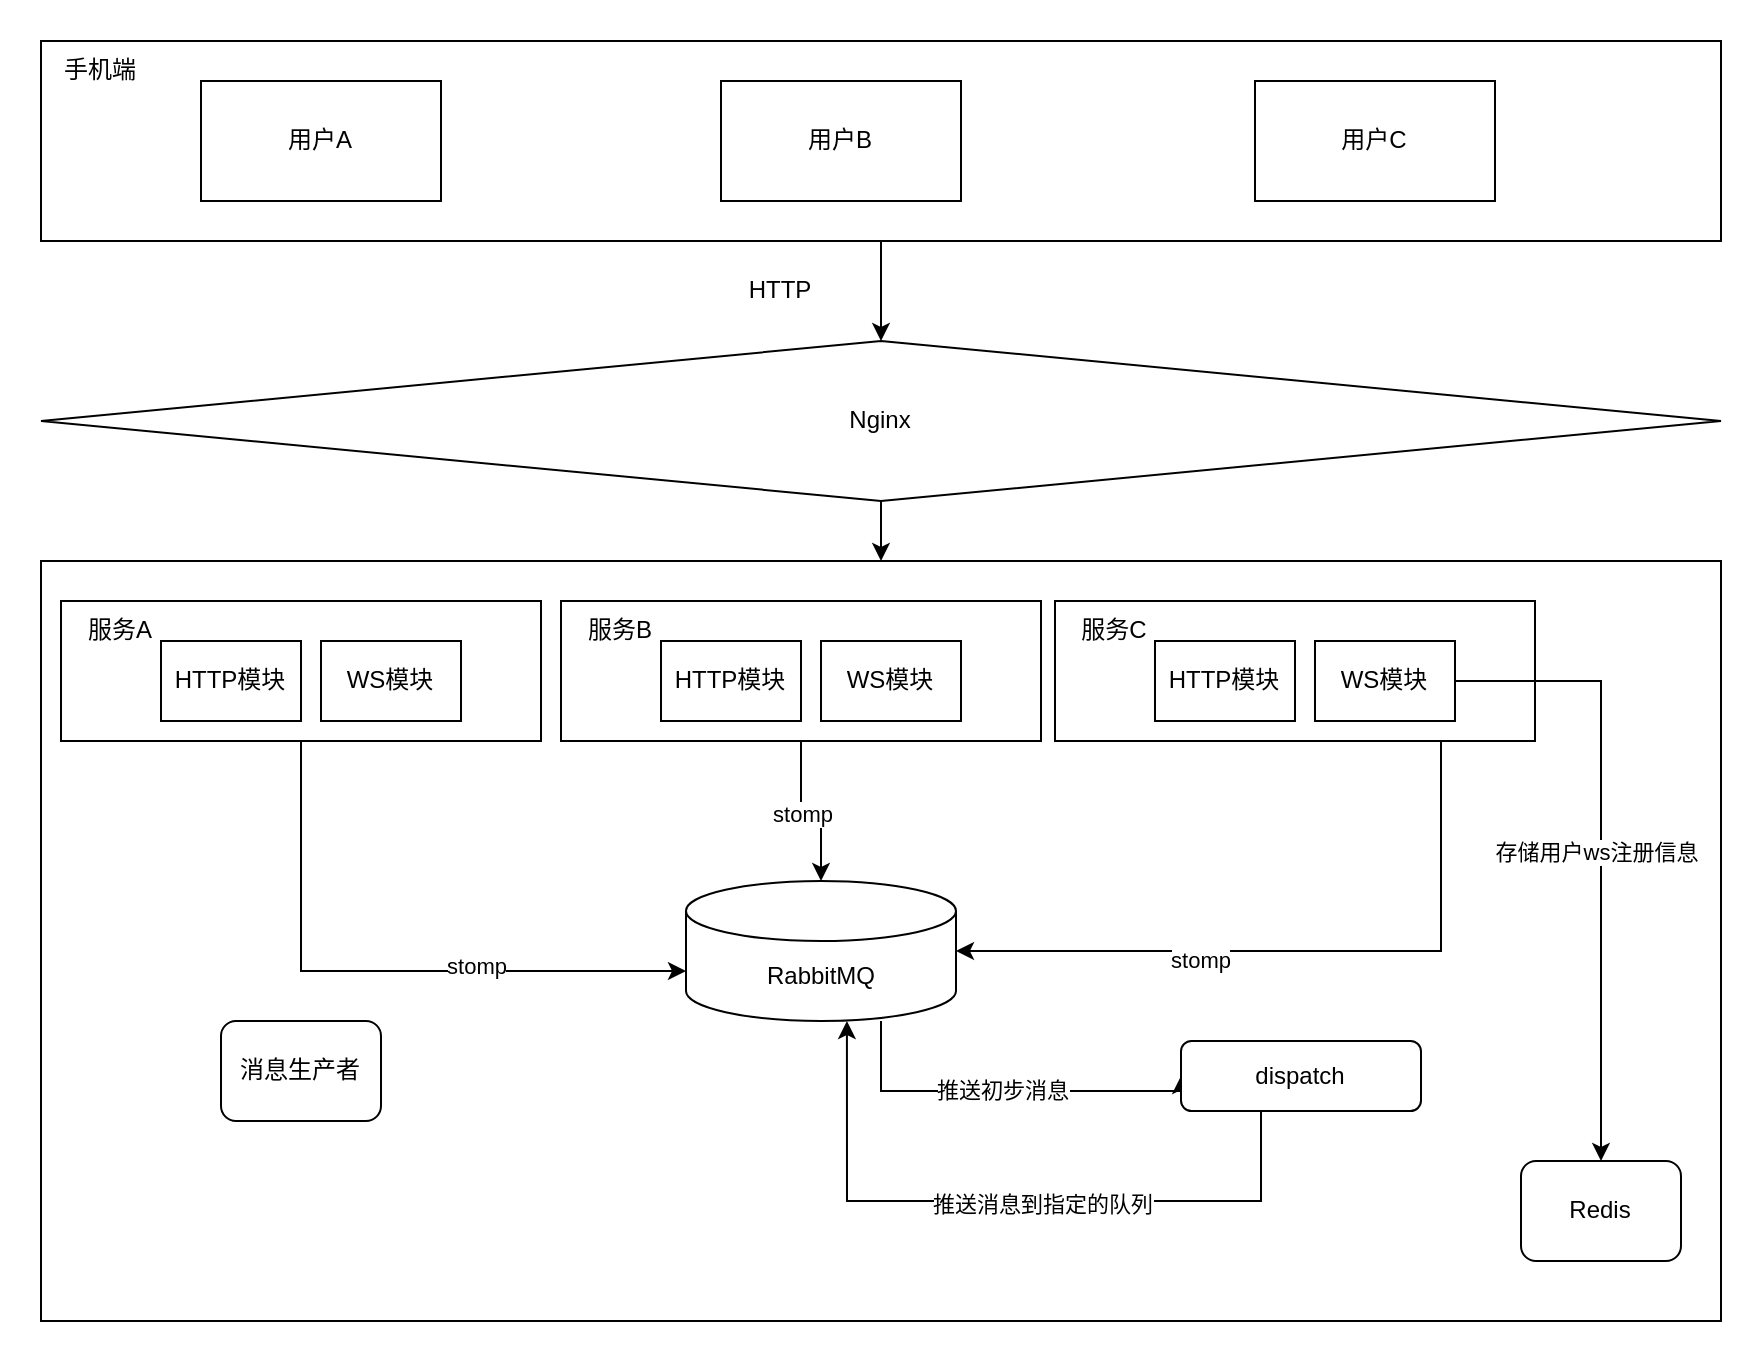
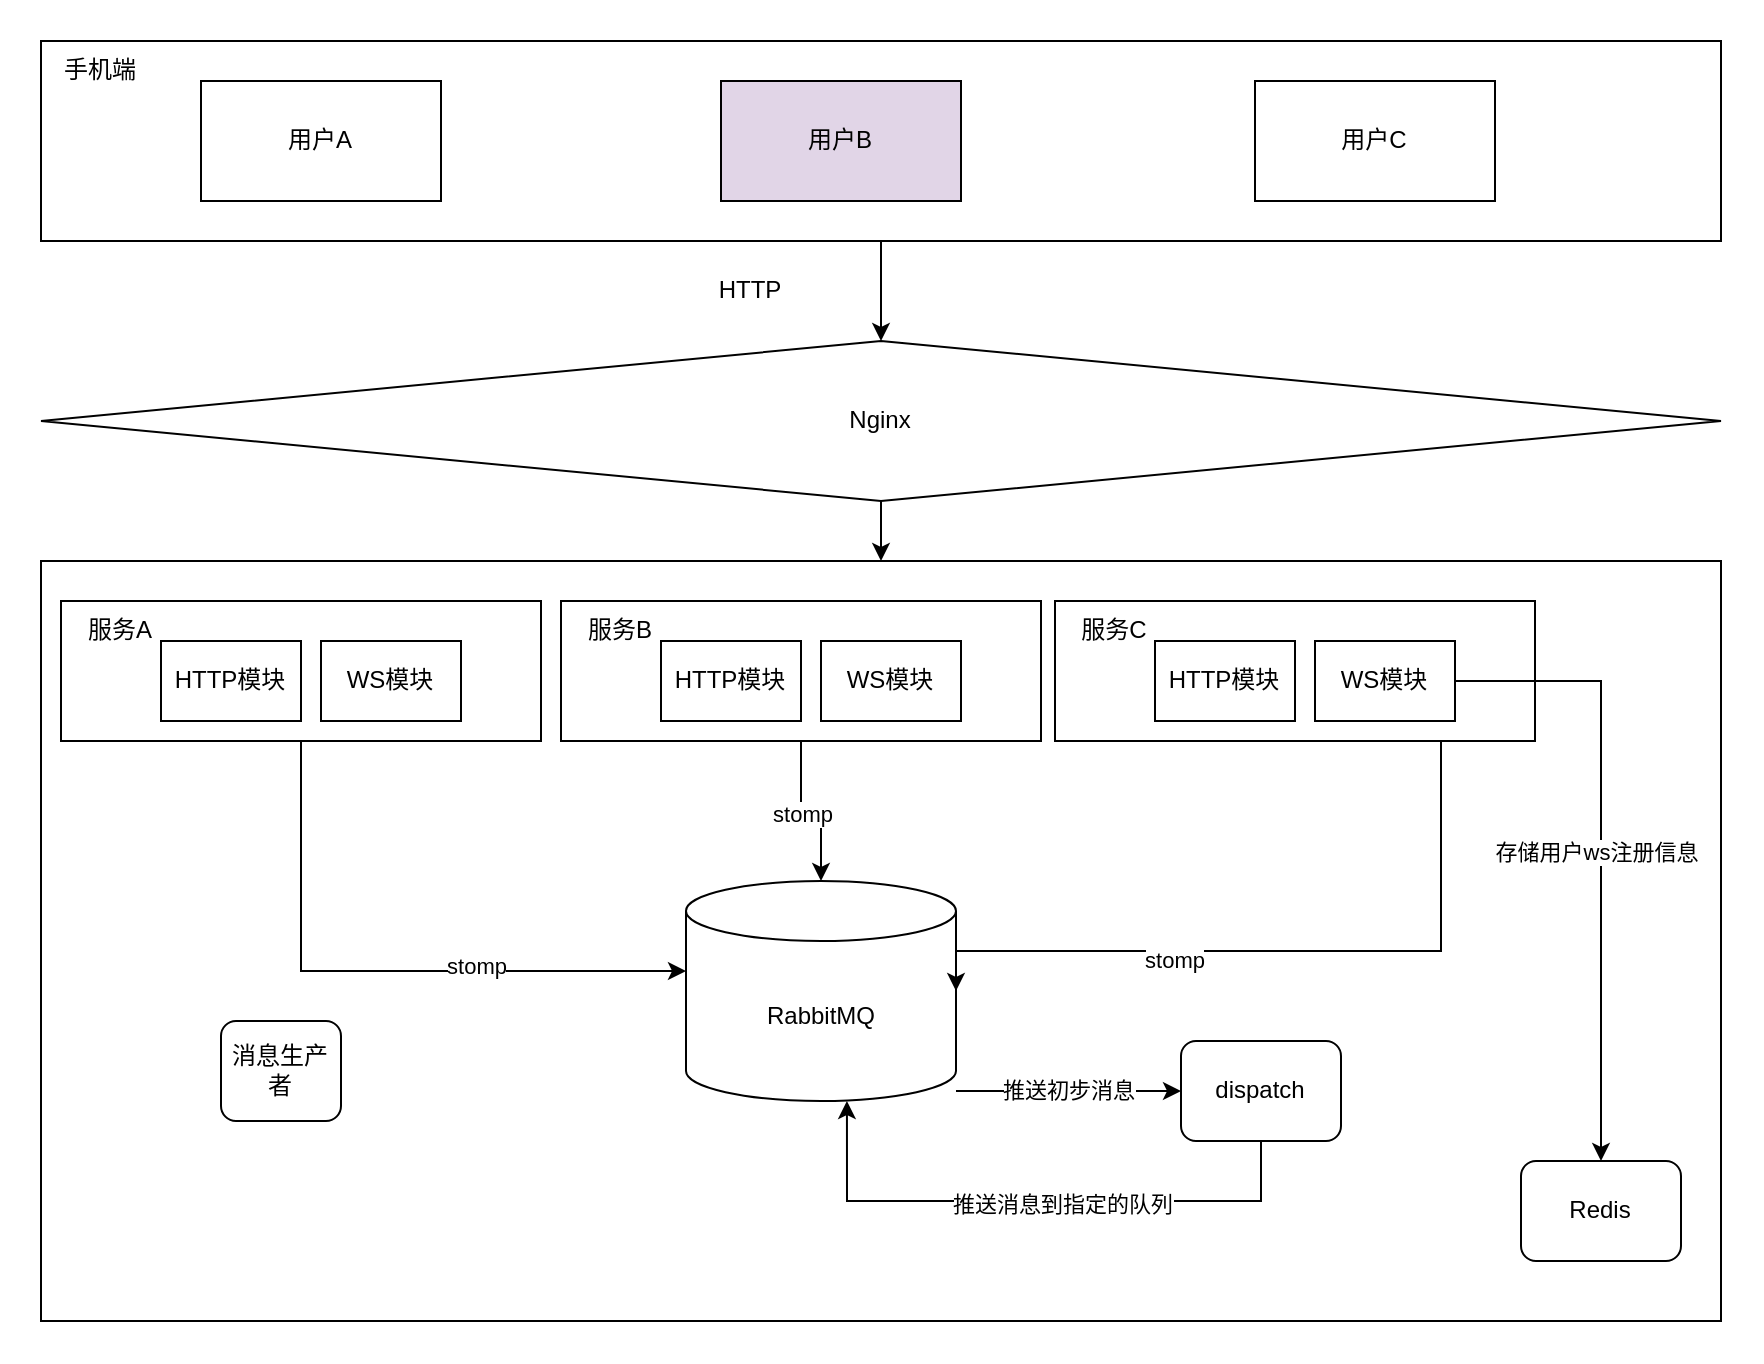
node "用户B": fillcolor #ffffff -> #e1d5e7
node "HTTP": moved (781, 291) -> (751, 291)
node "RabbitMQ": size 270x140 -> 270x220
node "消息生产者": size 160x100 -> 120x100
node "dispatch": size 240x70 -> 160x100
